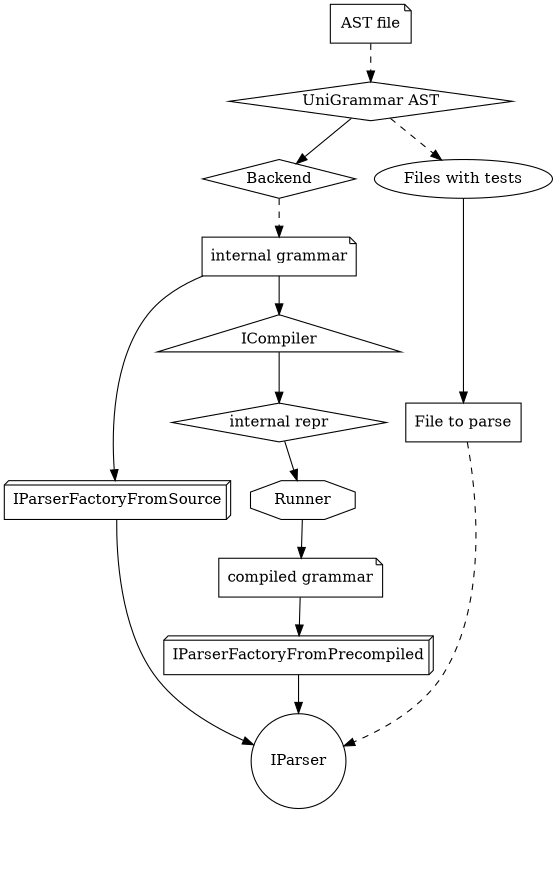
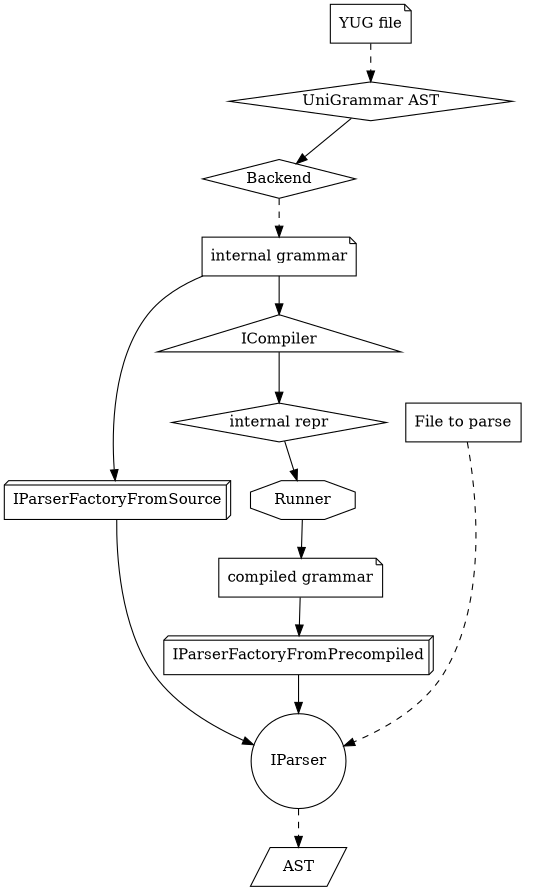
node "AST file": label "AST file" -> "YUG file"
node "Files with tests": removed
node "AST": added
